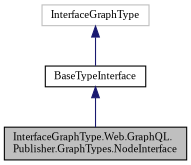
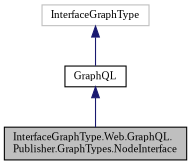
node "BaseTypeInterface": label "BaseTypeInterface" -> "GraphQL"
